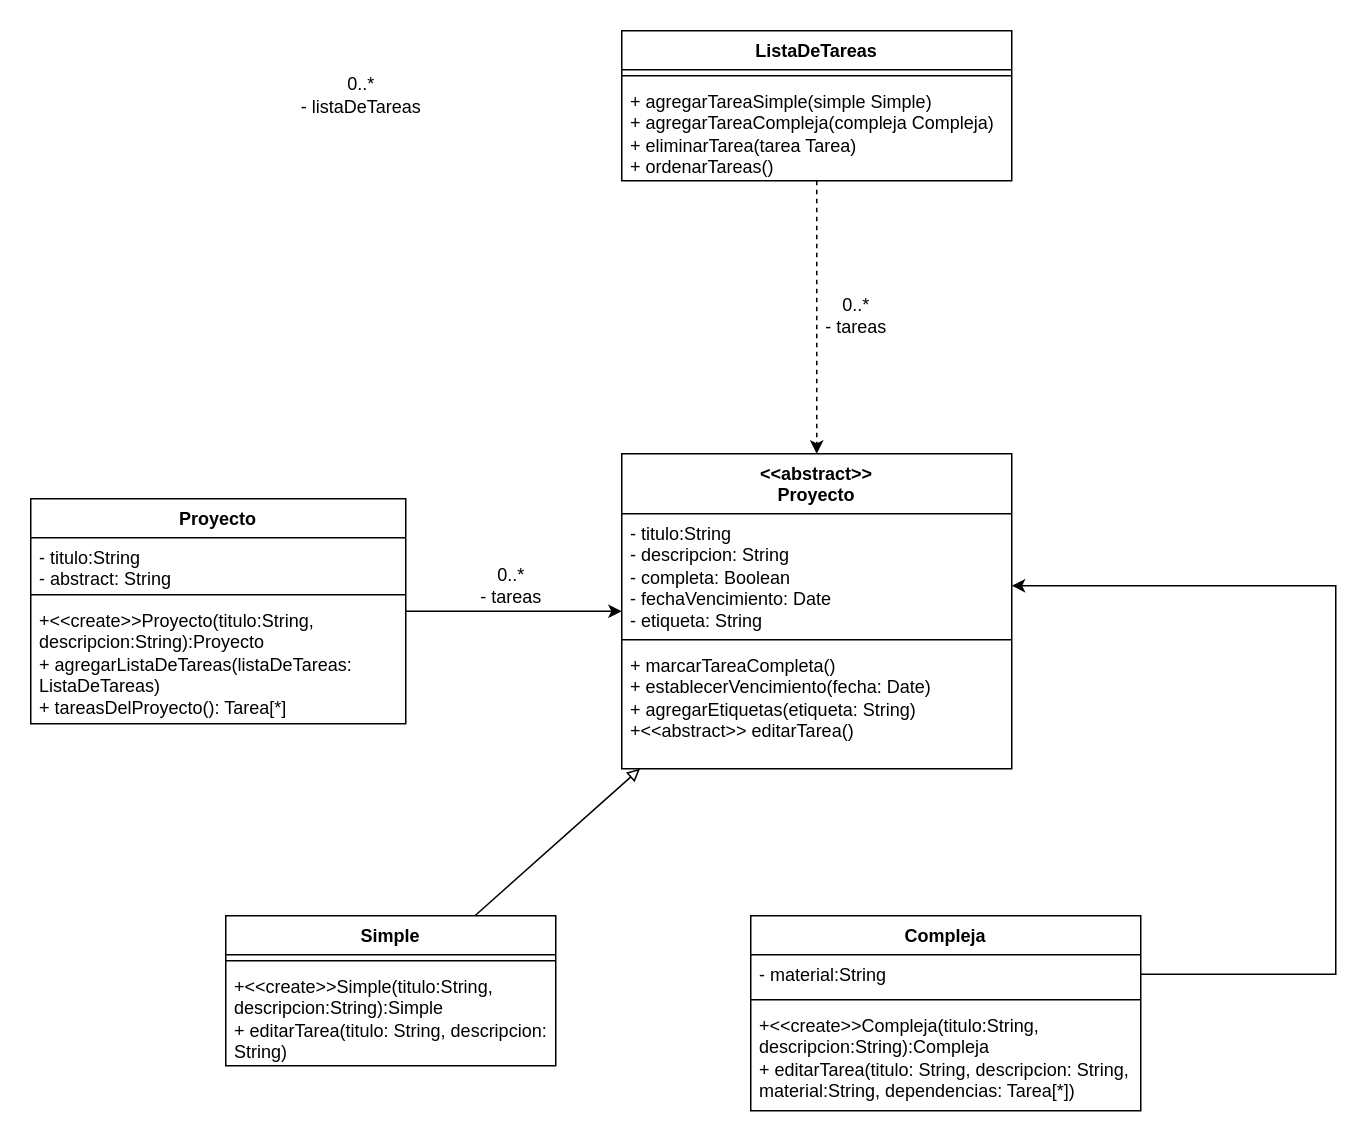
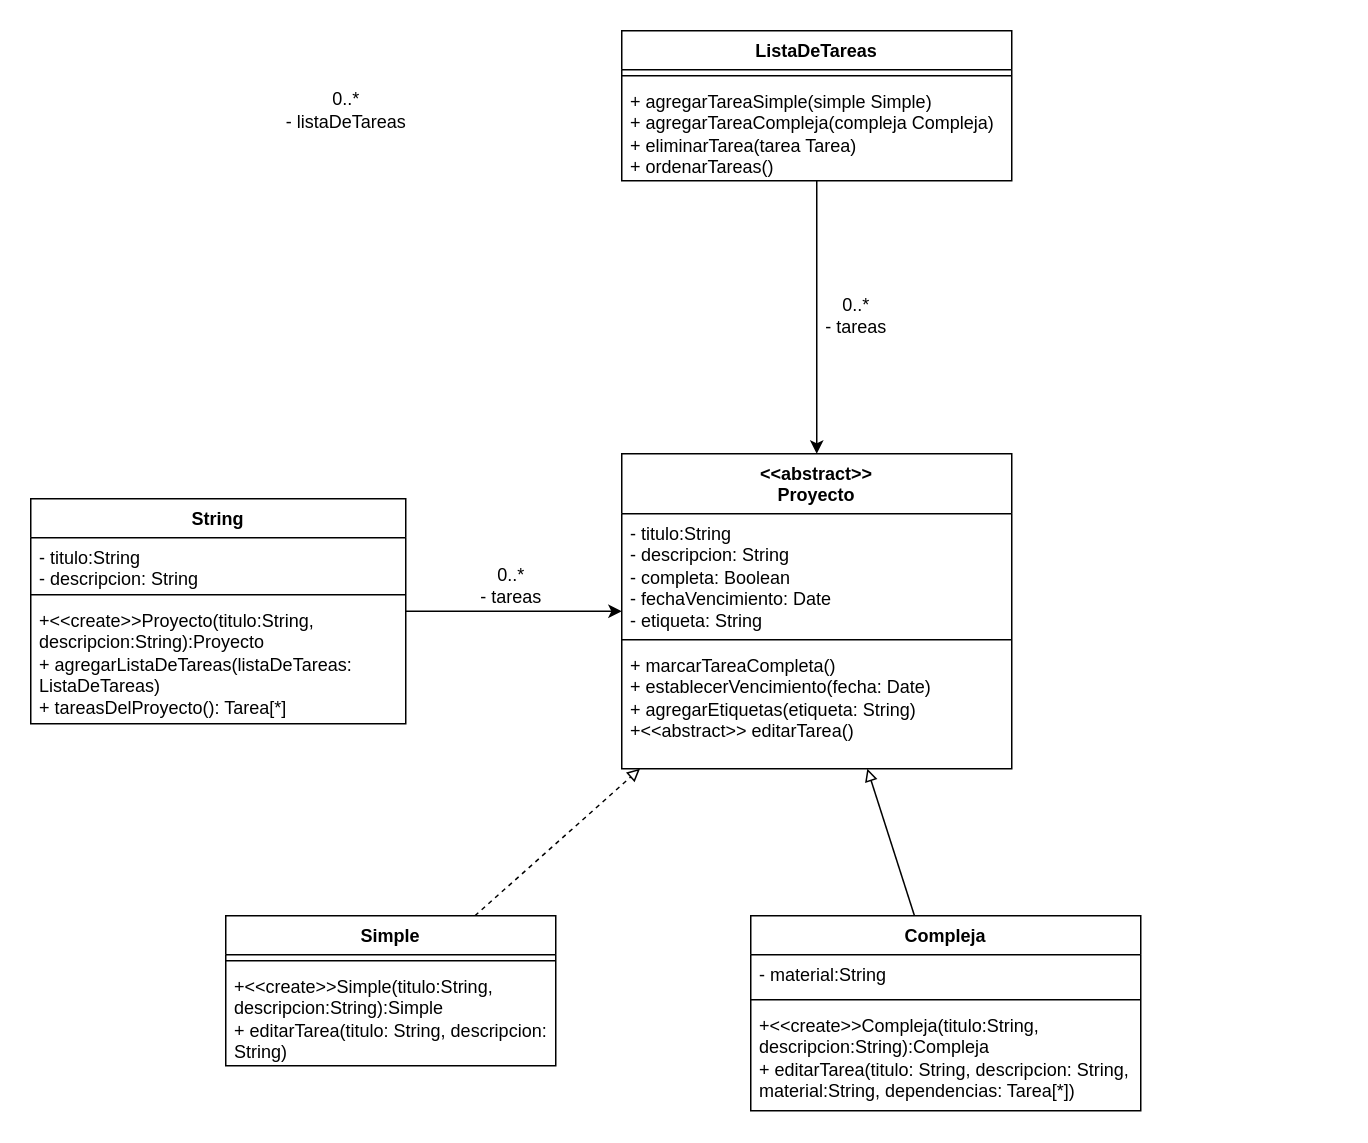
node "0..* - listaDeTareas": moved (361, 95) -> (346, 110)
edge "ListaDeTareas" -> "<<abstract>> Proyecto": style dashed -> solid
node "Proyecto": label "Proyecto" -> "String"
node "- titulo:String - abstract: String": label "- titulo:String - abstract: String" -> "- titulo:String - descripcion: String"
edge "- material:String" -> "<<abstract>> Proyecto": removed
edge "Simple" -> "<<abstract>> Proyecto": style solid -> dashed
edge "Compleja" -> "<<abstract>> Proyecto": added
